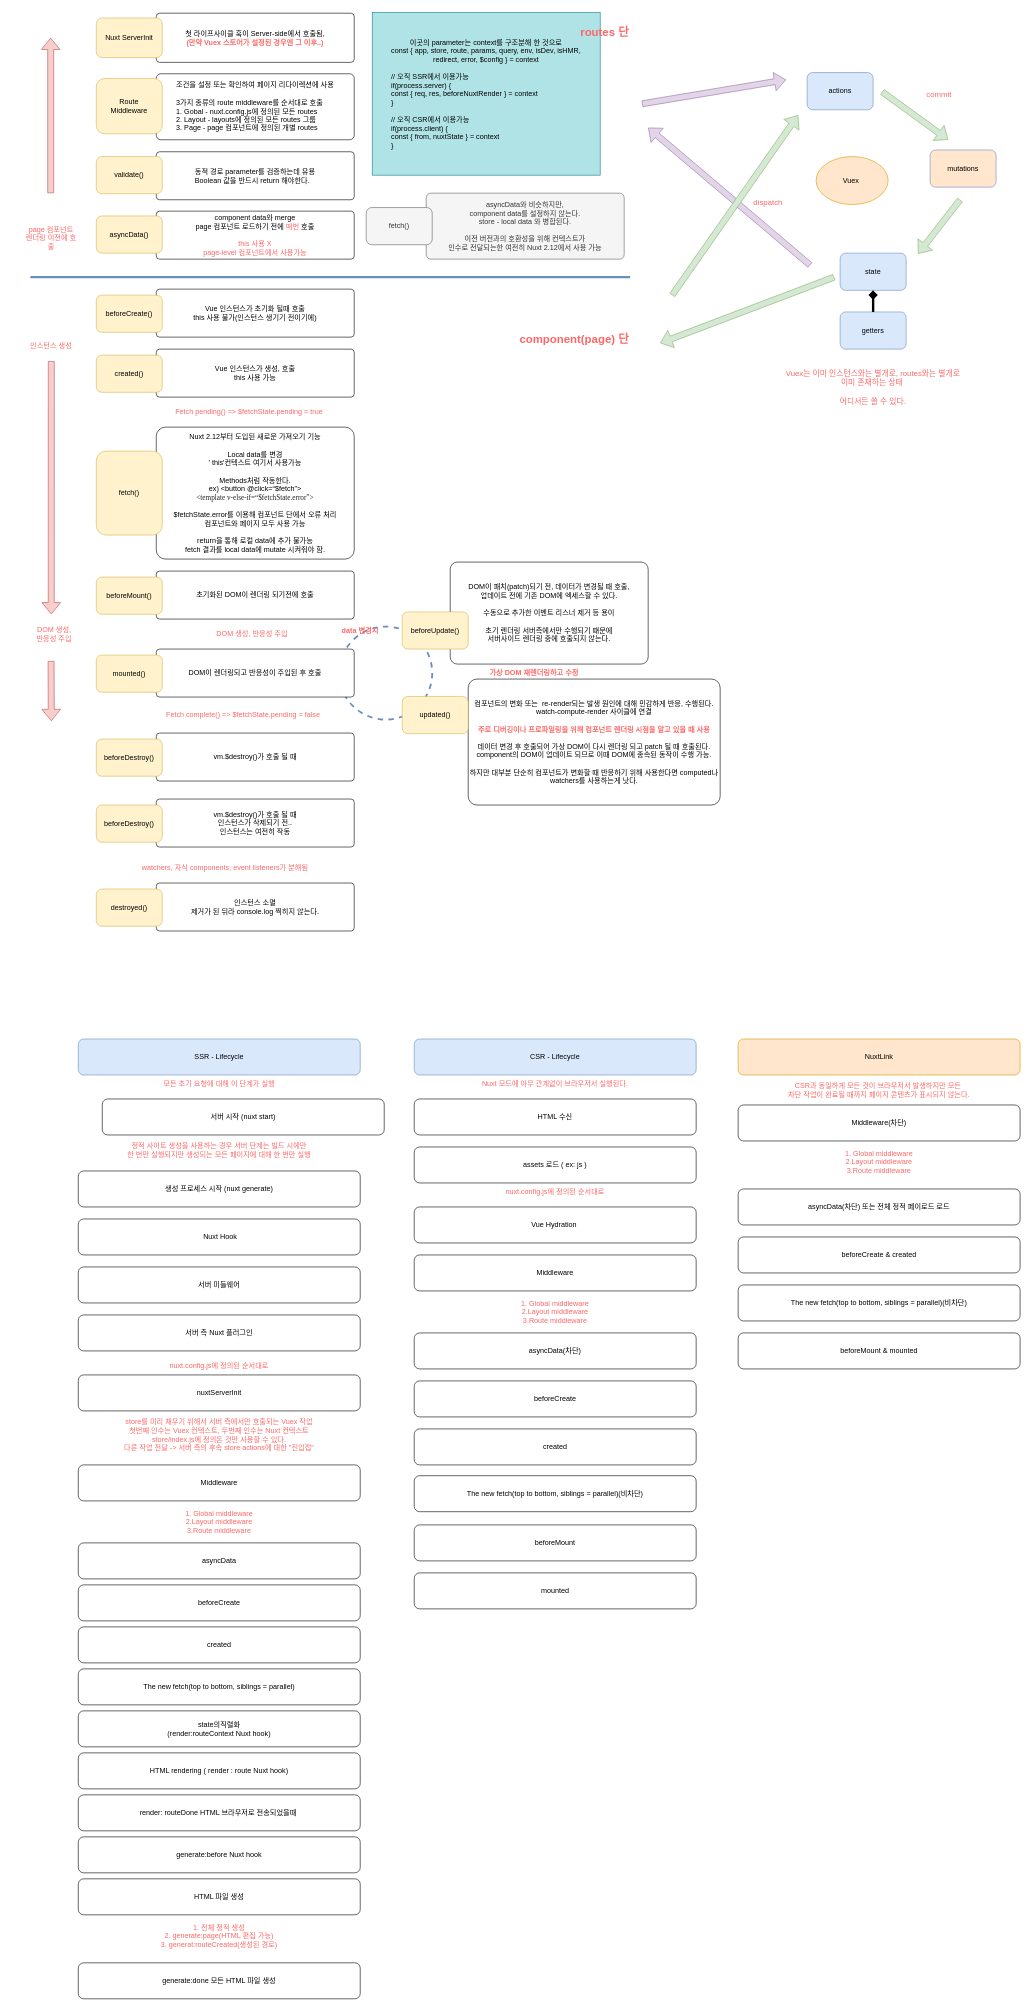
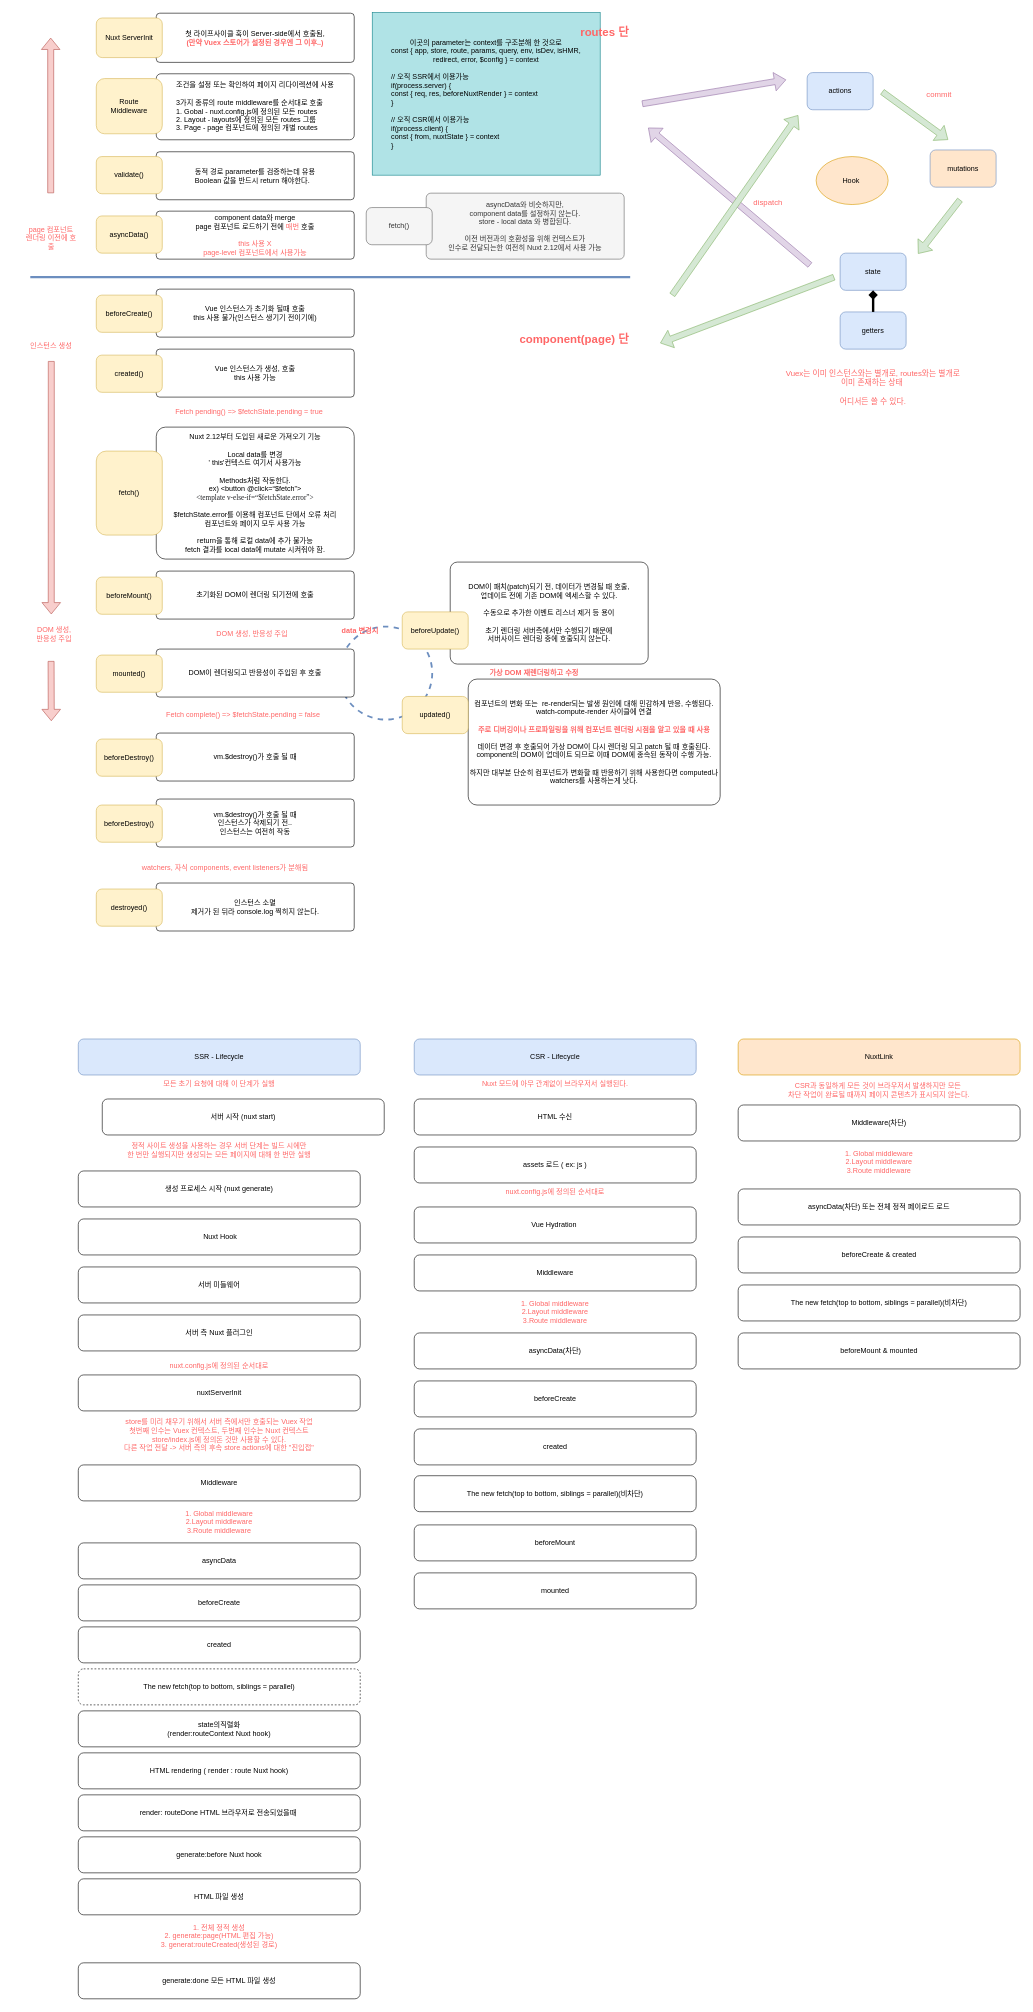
node "Vuex": label "Vuex" -> "Hook"
node "The new fetch(top to bottom, siblings = parallel)": style solid -> dashed
